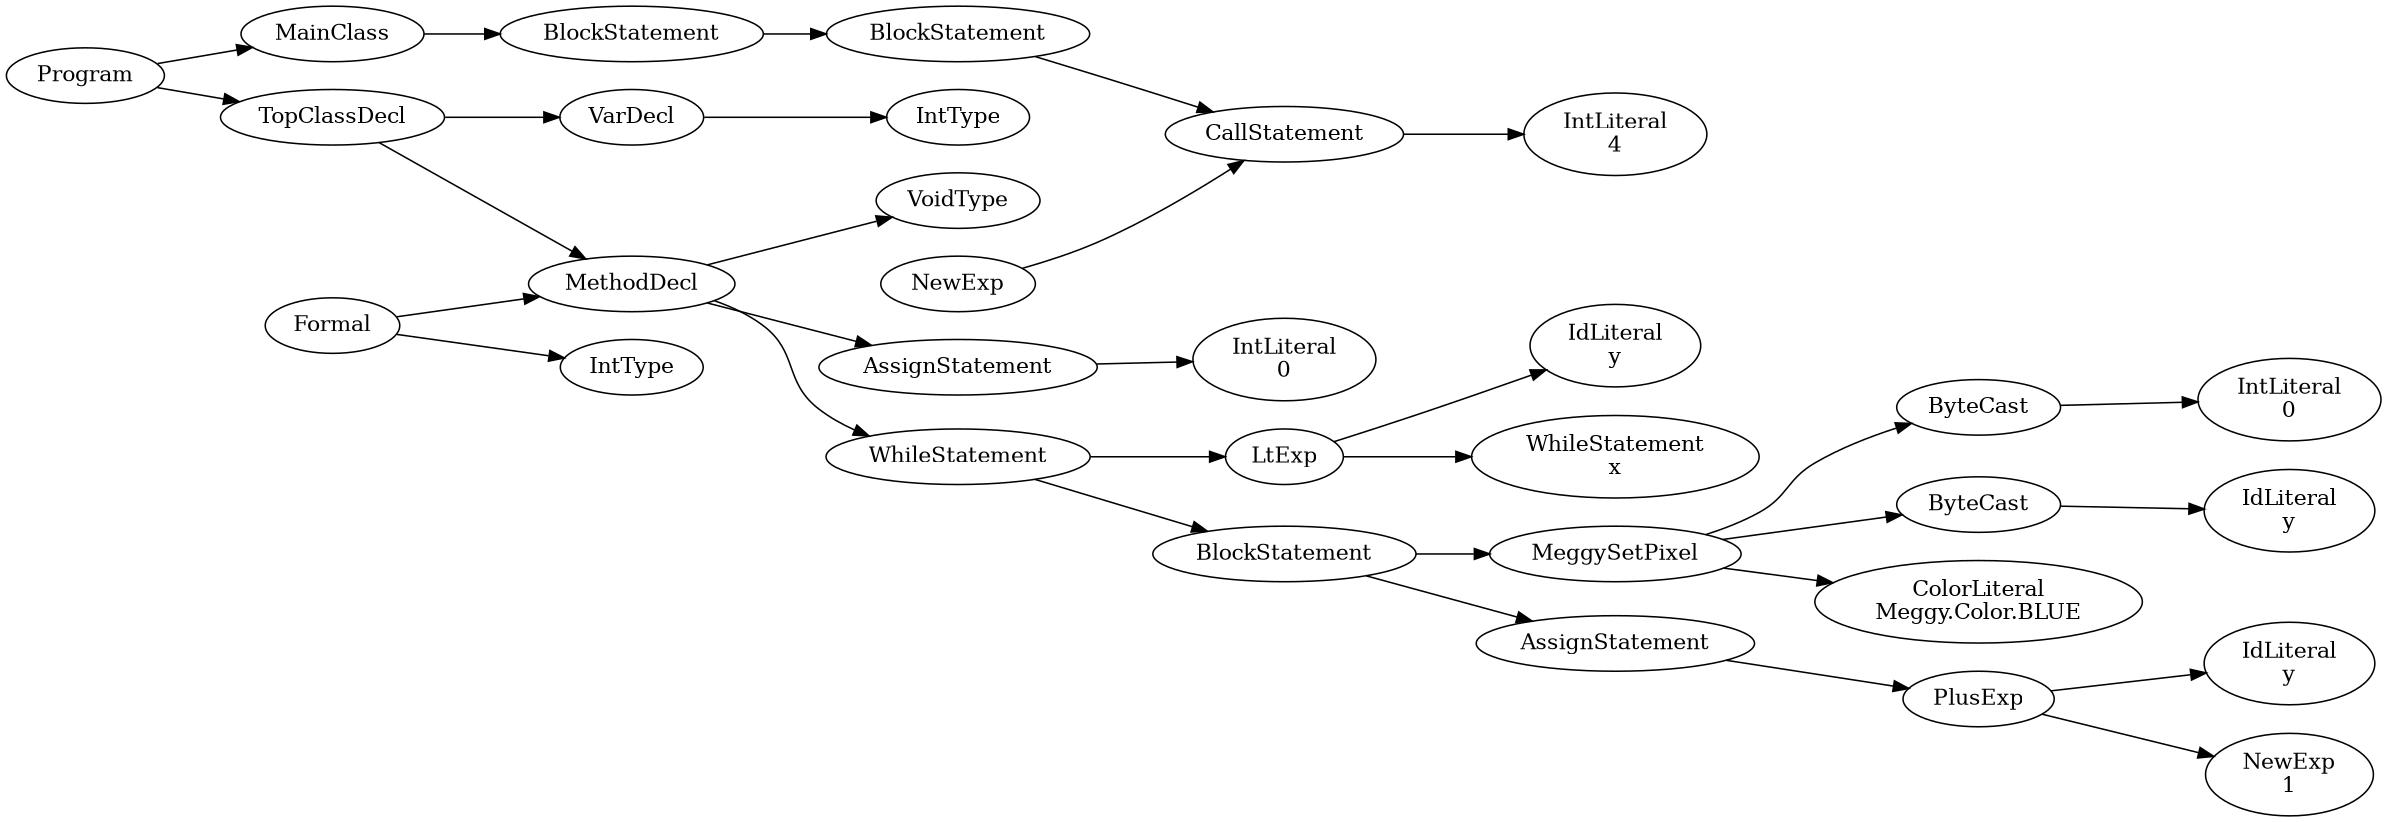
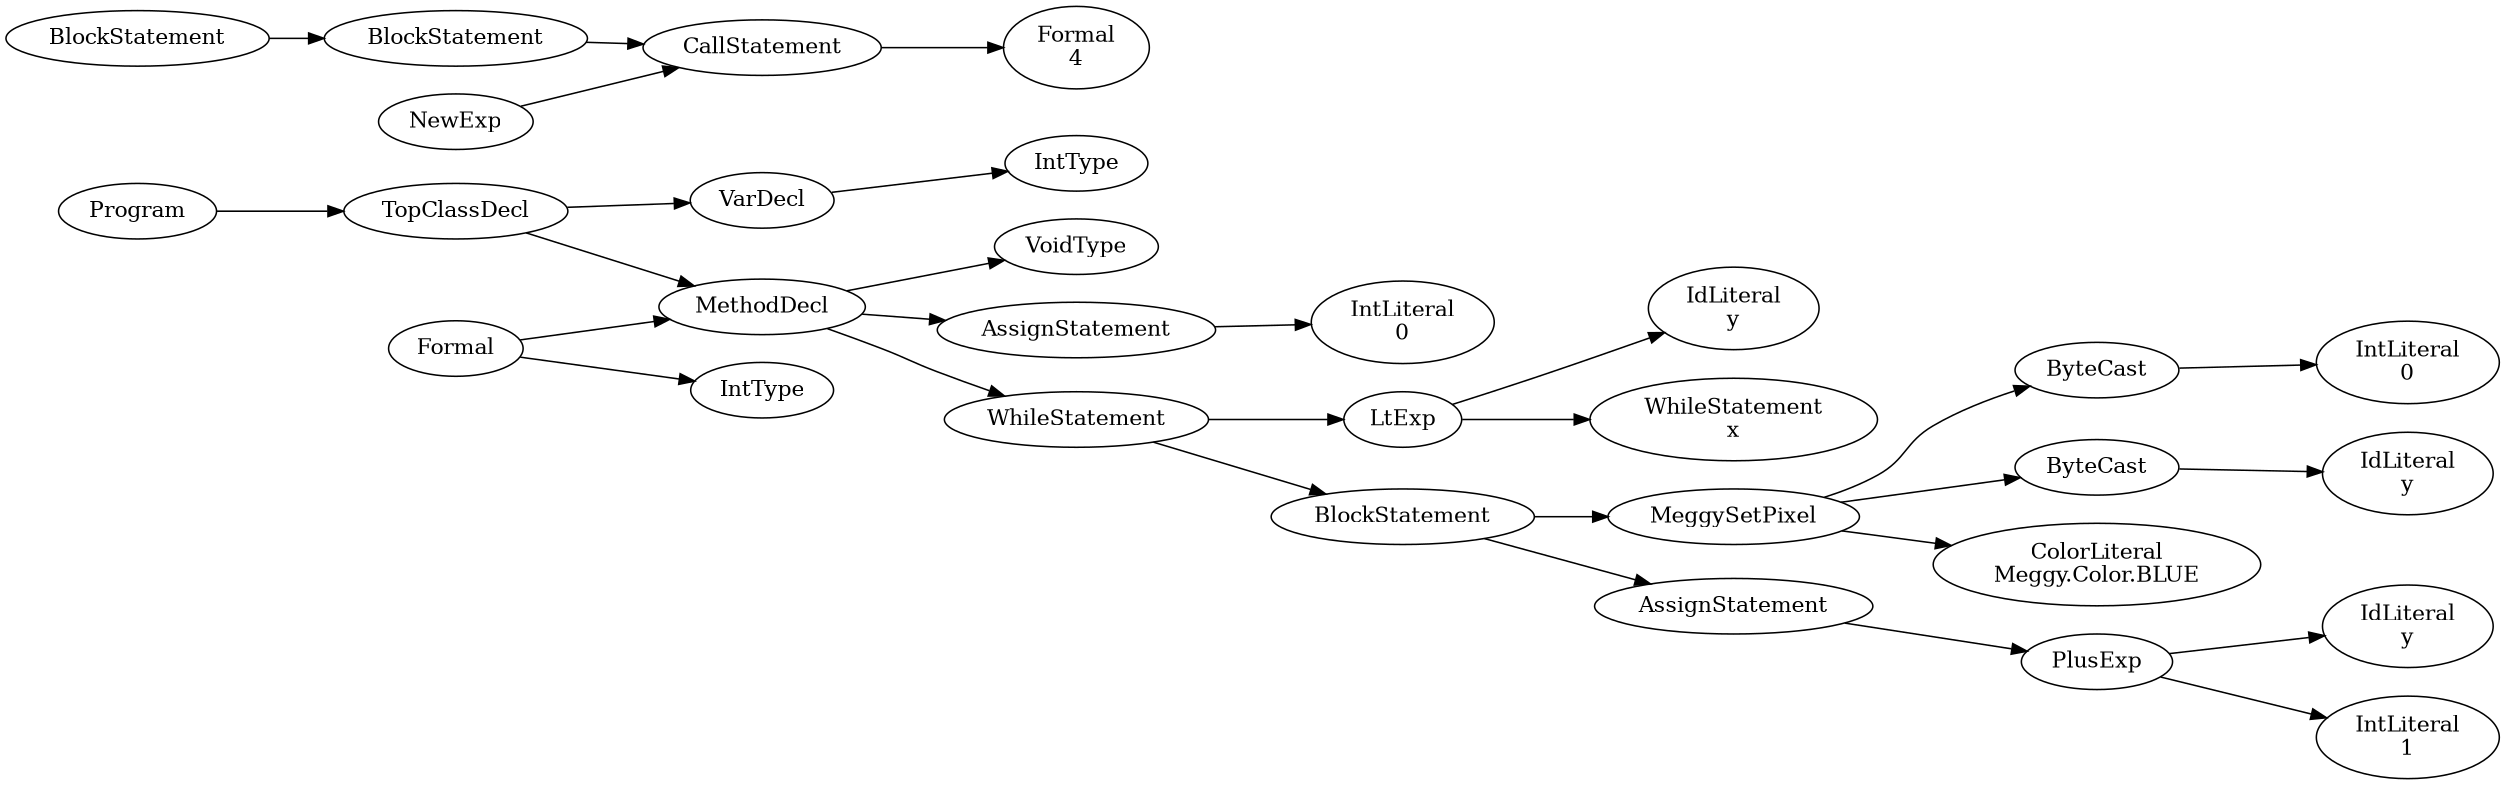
node "MainClass": removed
node "IntLiteral 4": label "IntLiteral 4" -> "Formal 4"
node "NewExp 1": label "NewExp 1" -> "IntLiteral 1"
